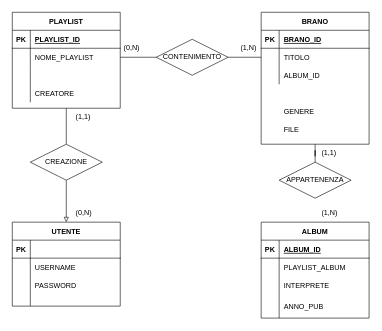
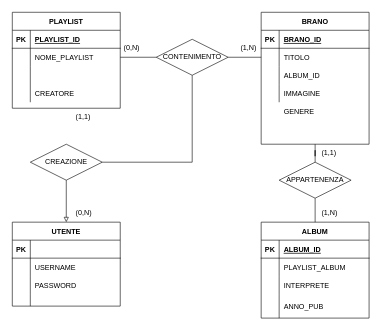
node "IMMAGINE": added
edge "PLAYLIST" -- "CREAZIONE": now "CONTENIMENTO" -- "CREAZIONE"
node "FILE": removed
edge "APPARTENENZA" -- "ALBUM": added
